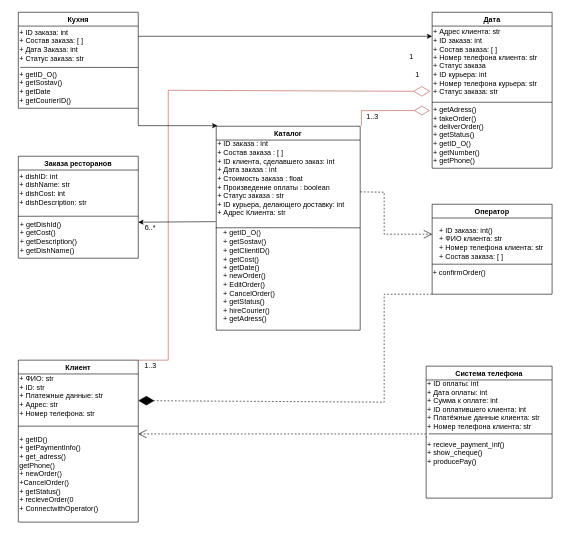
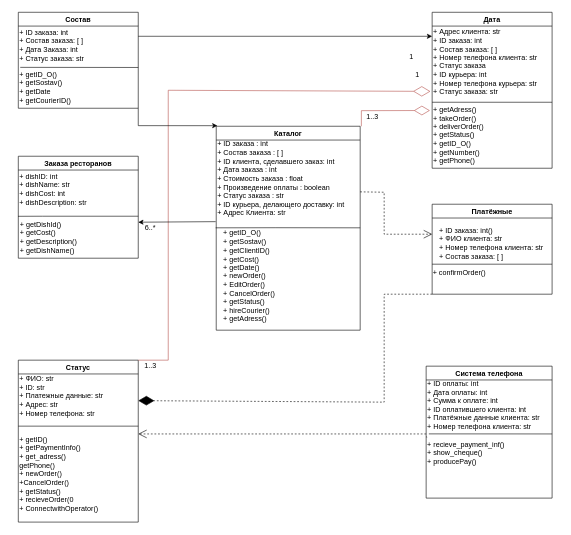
node "Кухня": label "Кухня" -> "Состав"
node "Оператор": label "Оператор" -> "Платёжные"
node "Клиент": label "Клиент" -> "Статус"
